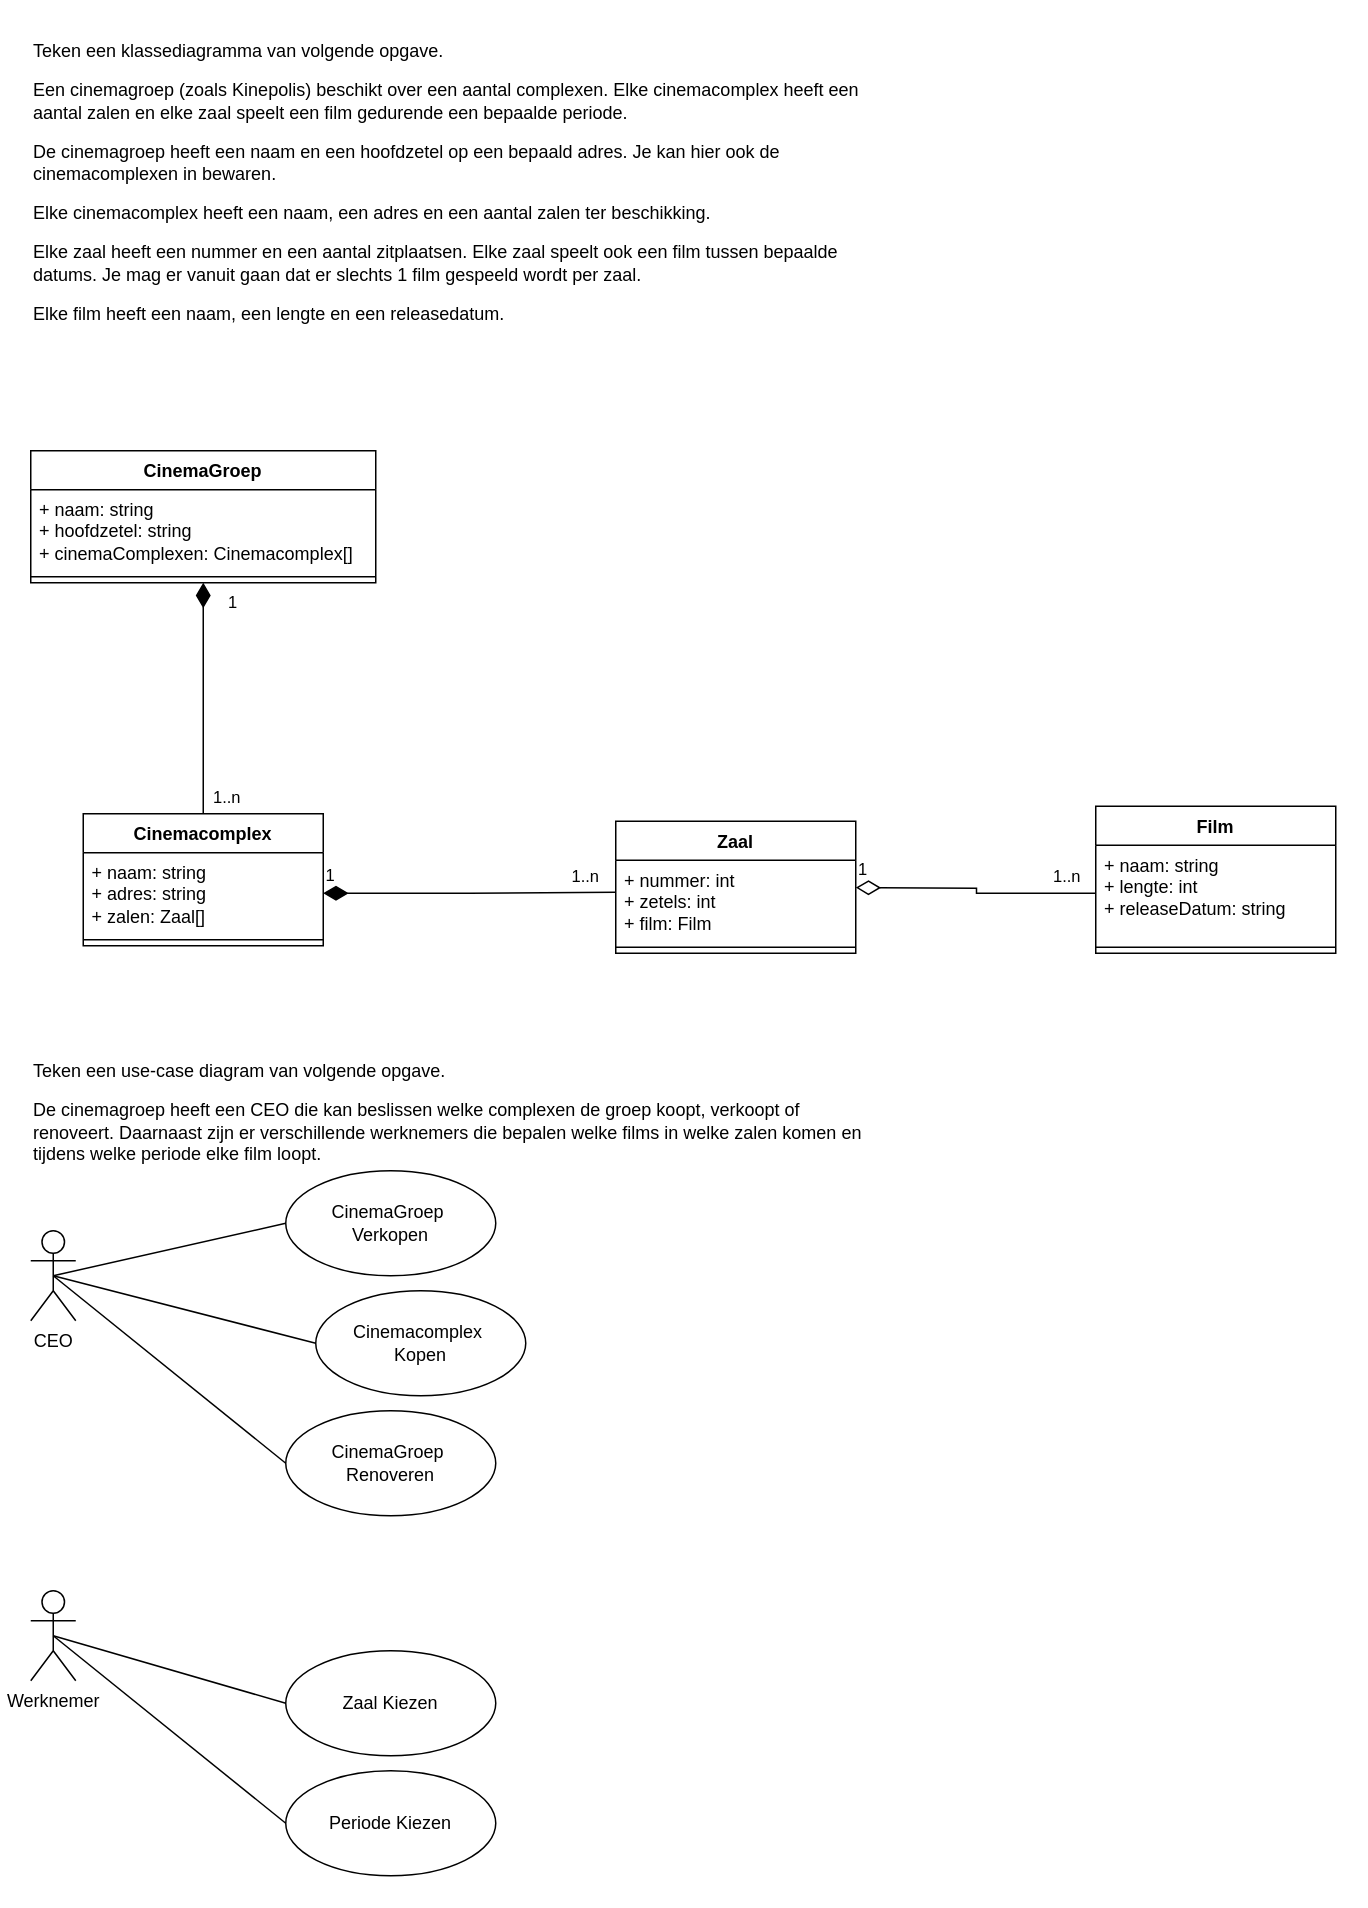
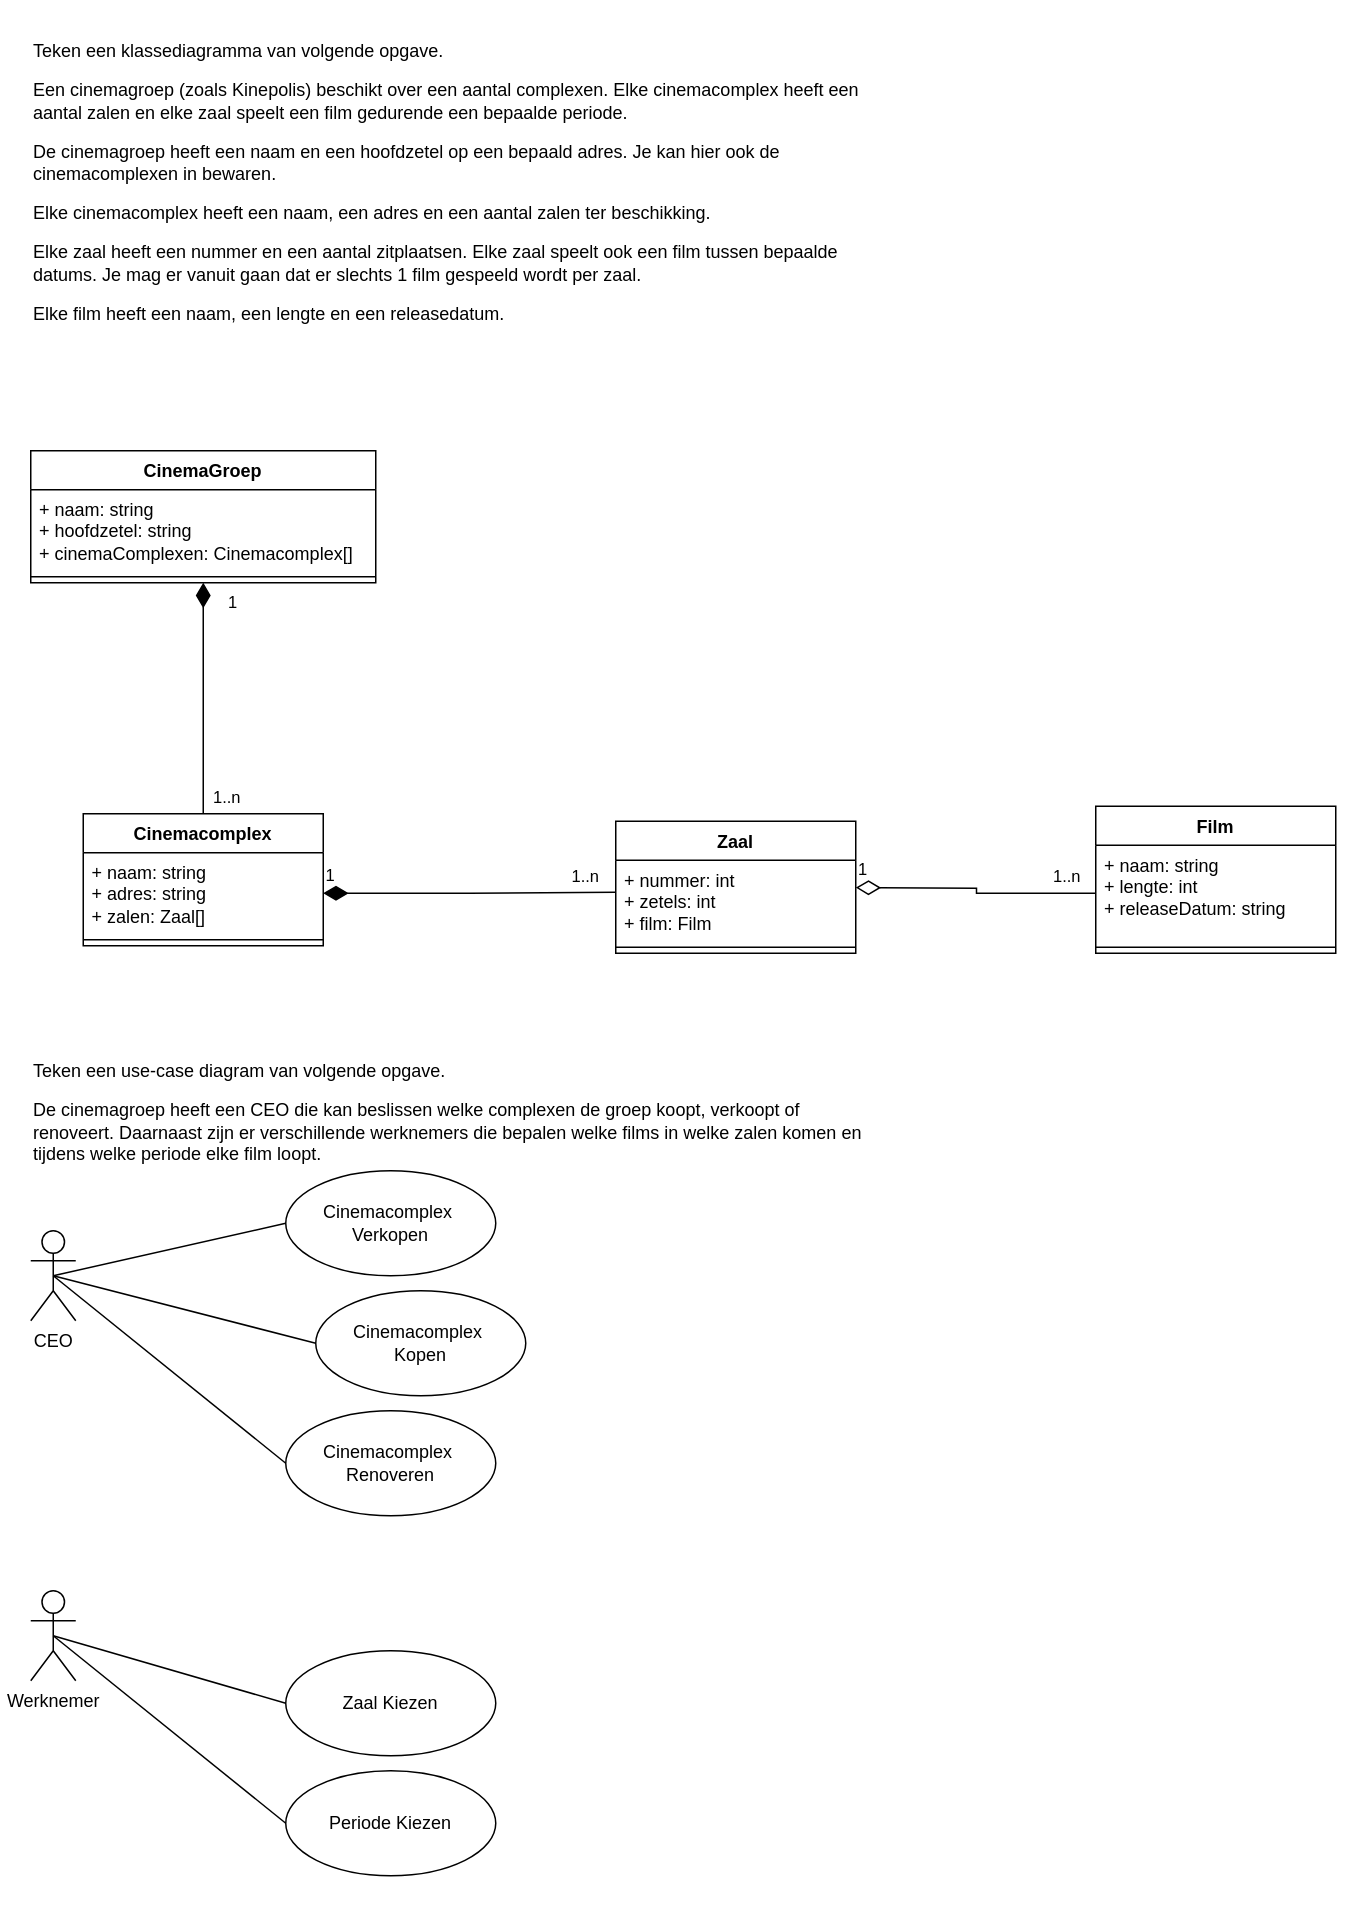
node "CinemaGroep Verkopen": label "CinemaGroep Verkopen" -> "Cinemacomplex Verkopen"
node "CinemaGroep Renoveren": label "CinemaGroep Renoveren" -> "Cinemacomplex Renoveren"
